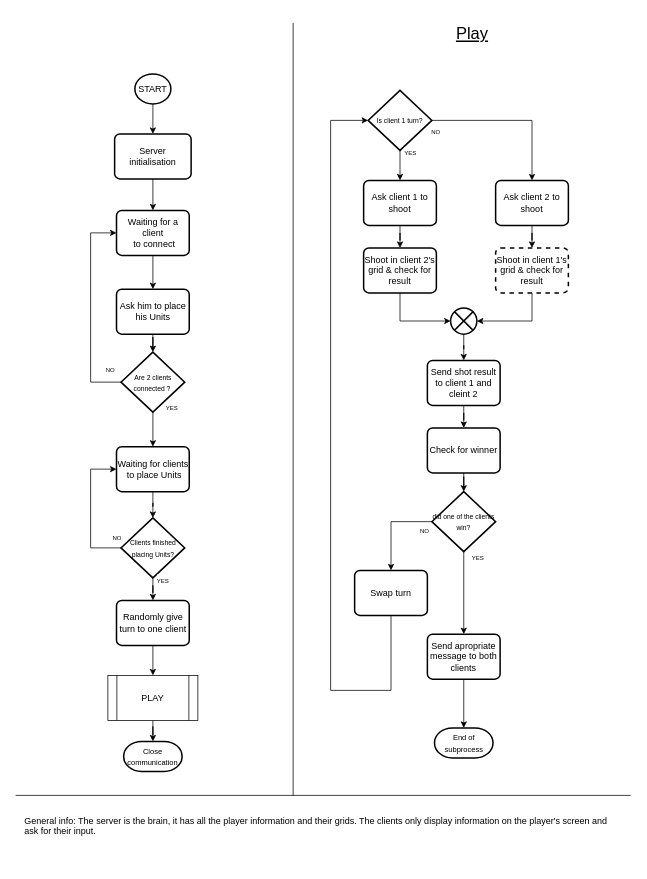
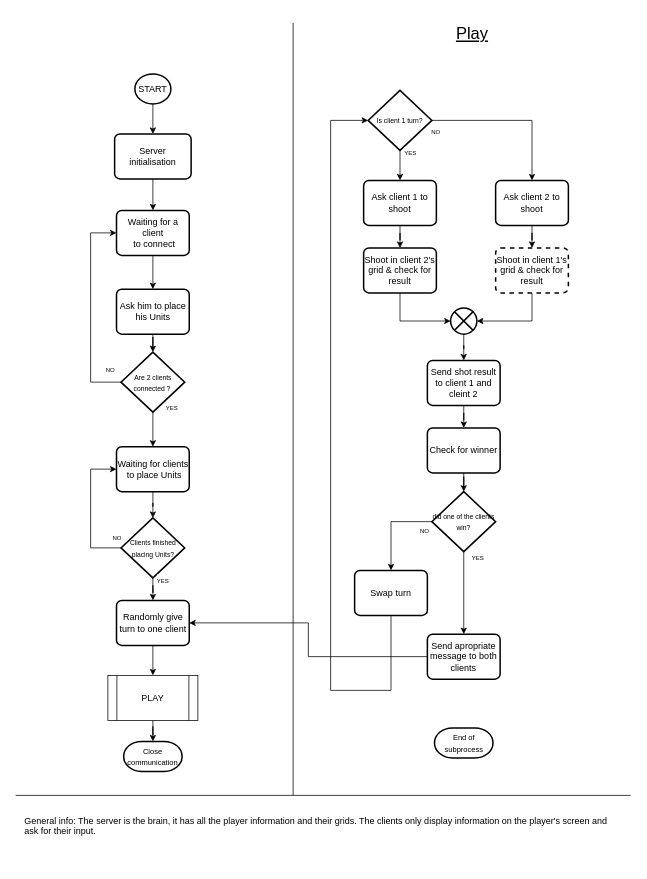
edge "Send apropriate message to both clients" -> "End of subprocess": now "Send apropriate message to both clients" -> "Randomly give turn to one client"
